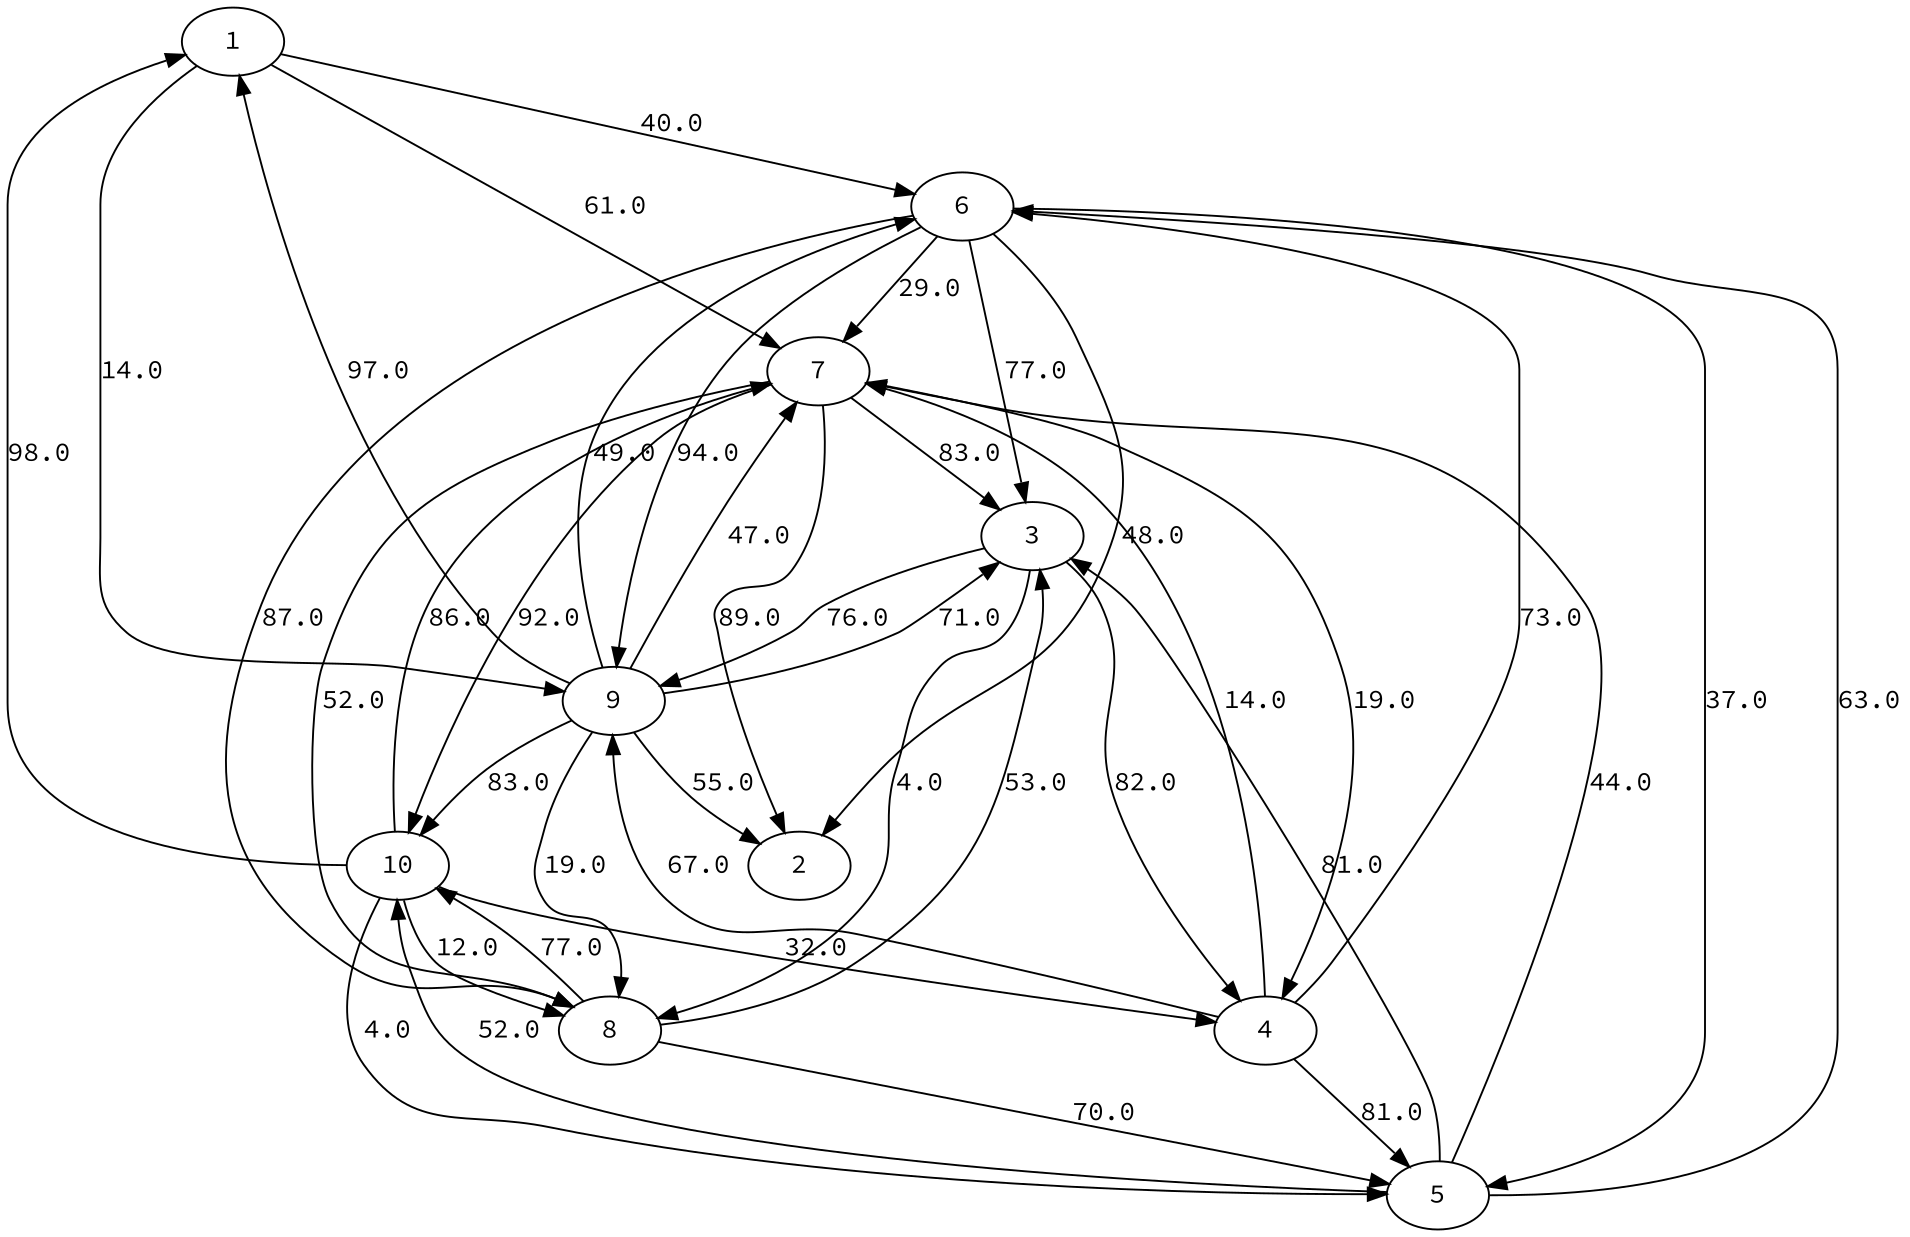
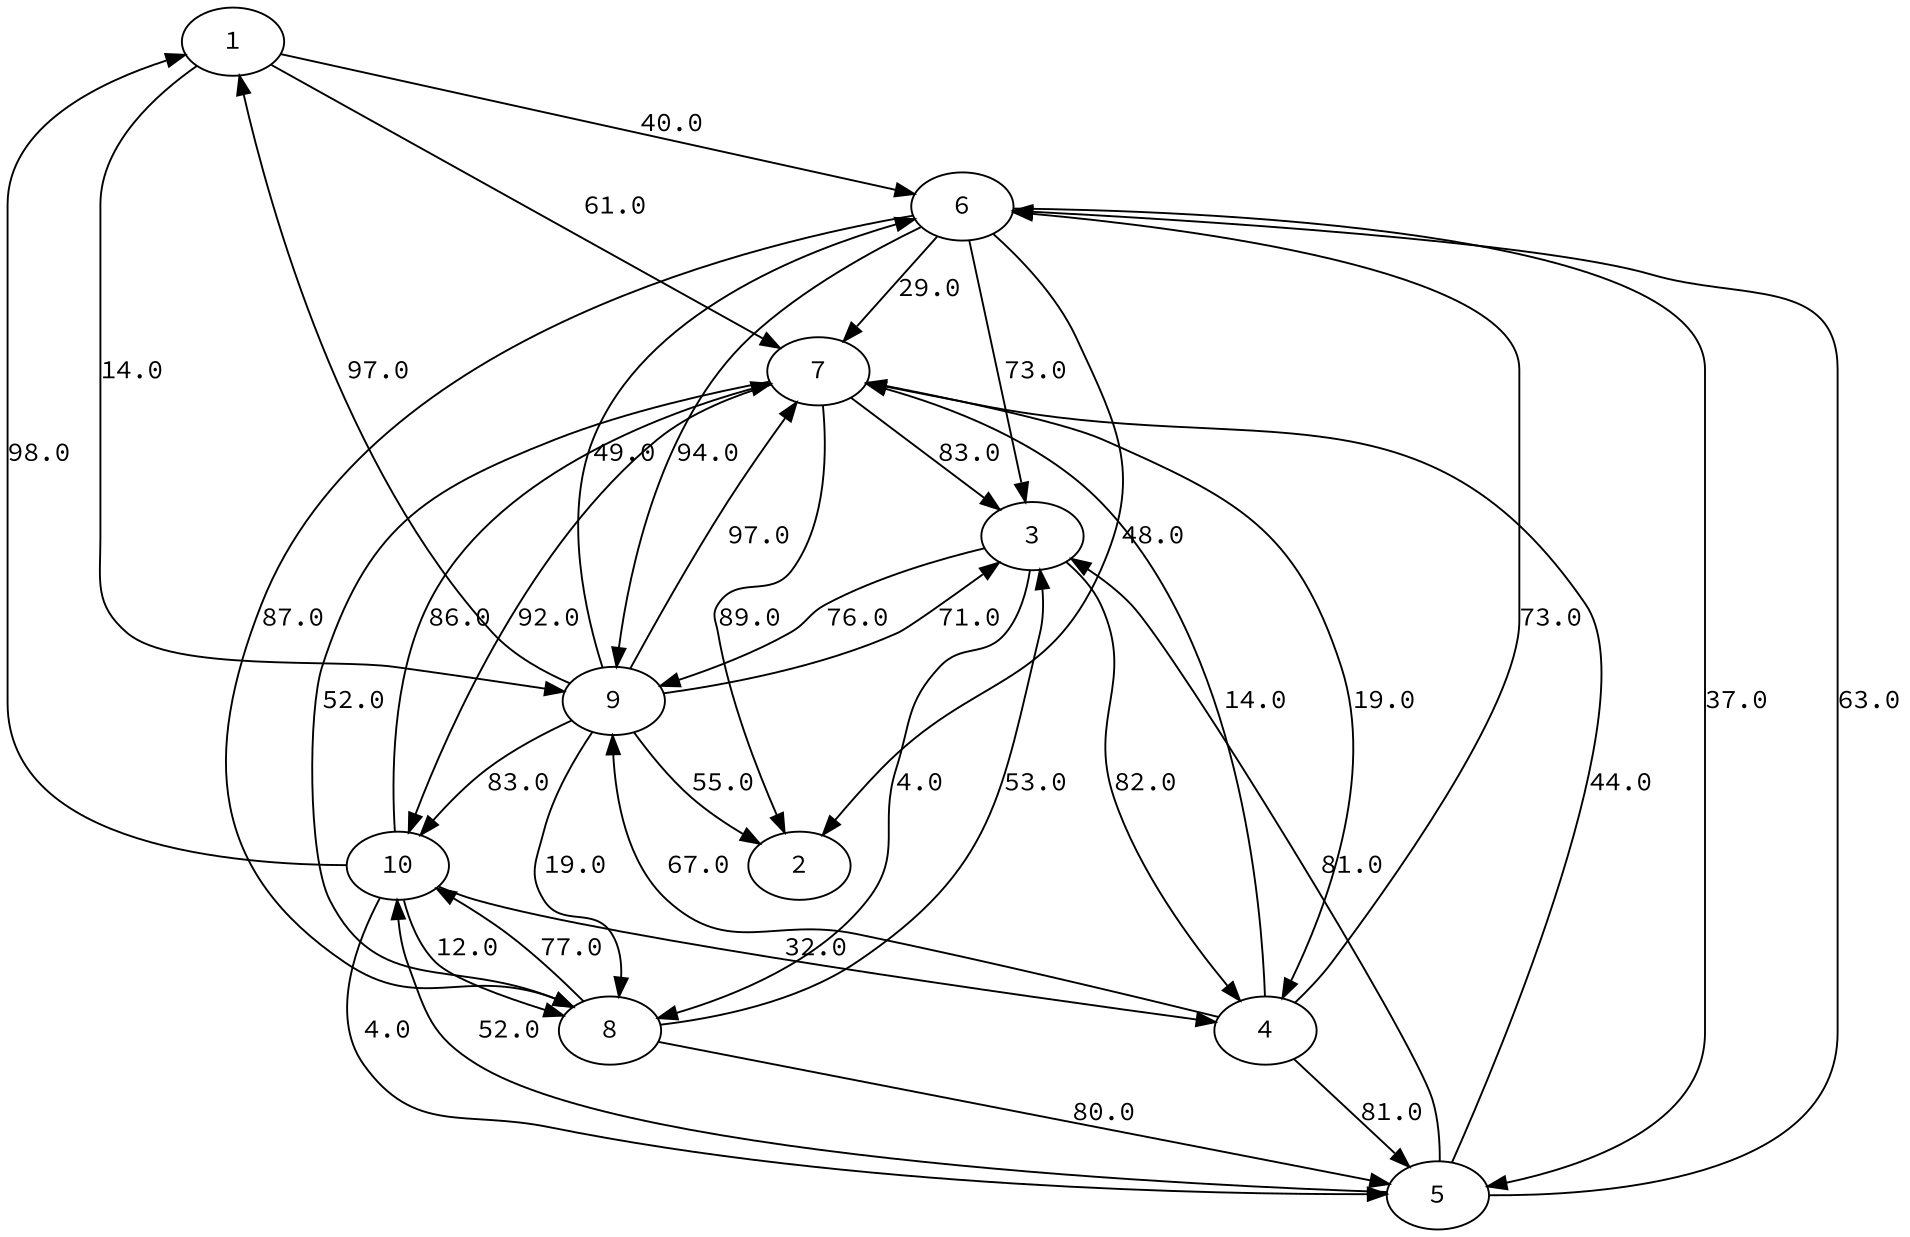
edge "6" -> "3": label "77.0" -> "73.0"
edge "9" -> "7": label "47.0" -> "97.0"
edge "8" -> "5": label "70.0" -> "80.0"
